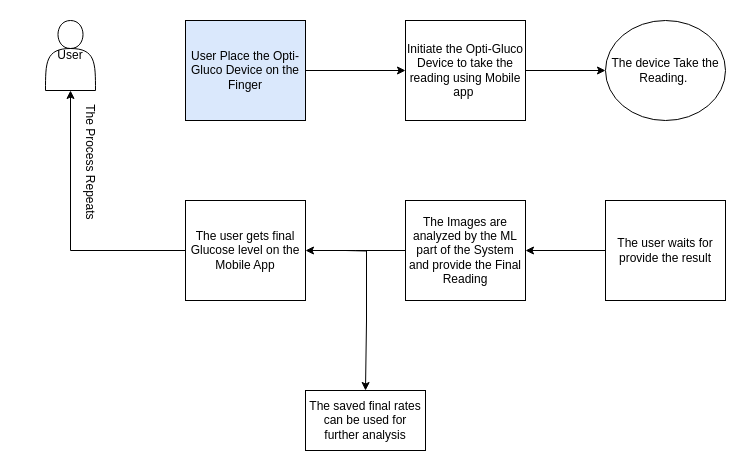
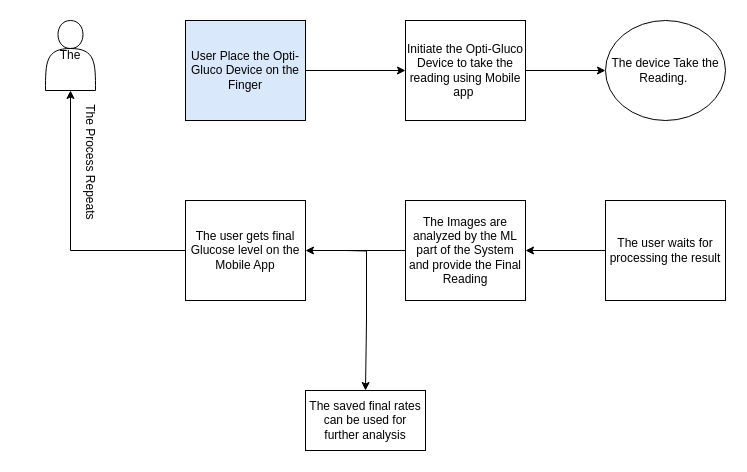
node "User": label "User" -> "The"
node "The user waits for provide the result": label "The user waits for provide the result" -> "The user waits for processing the result"
